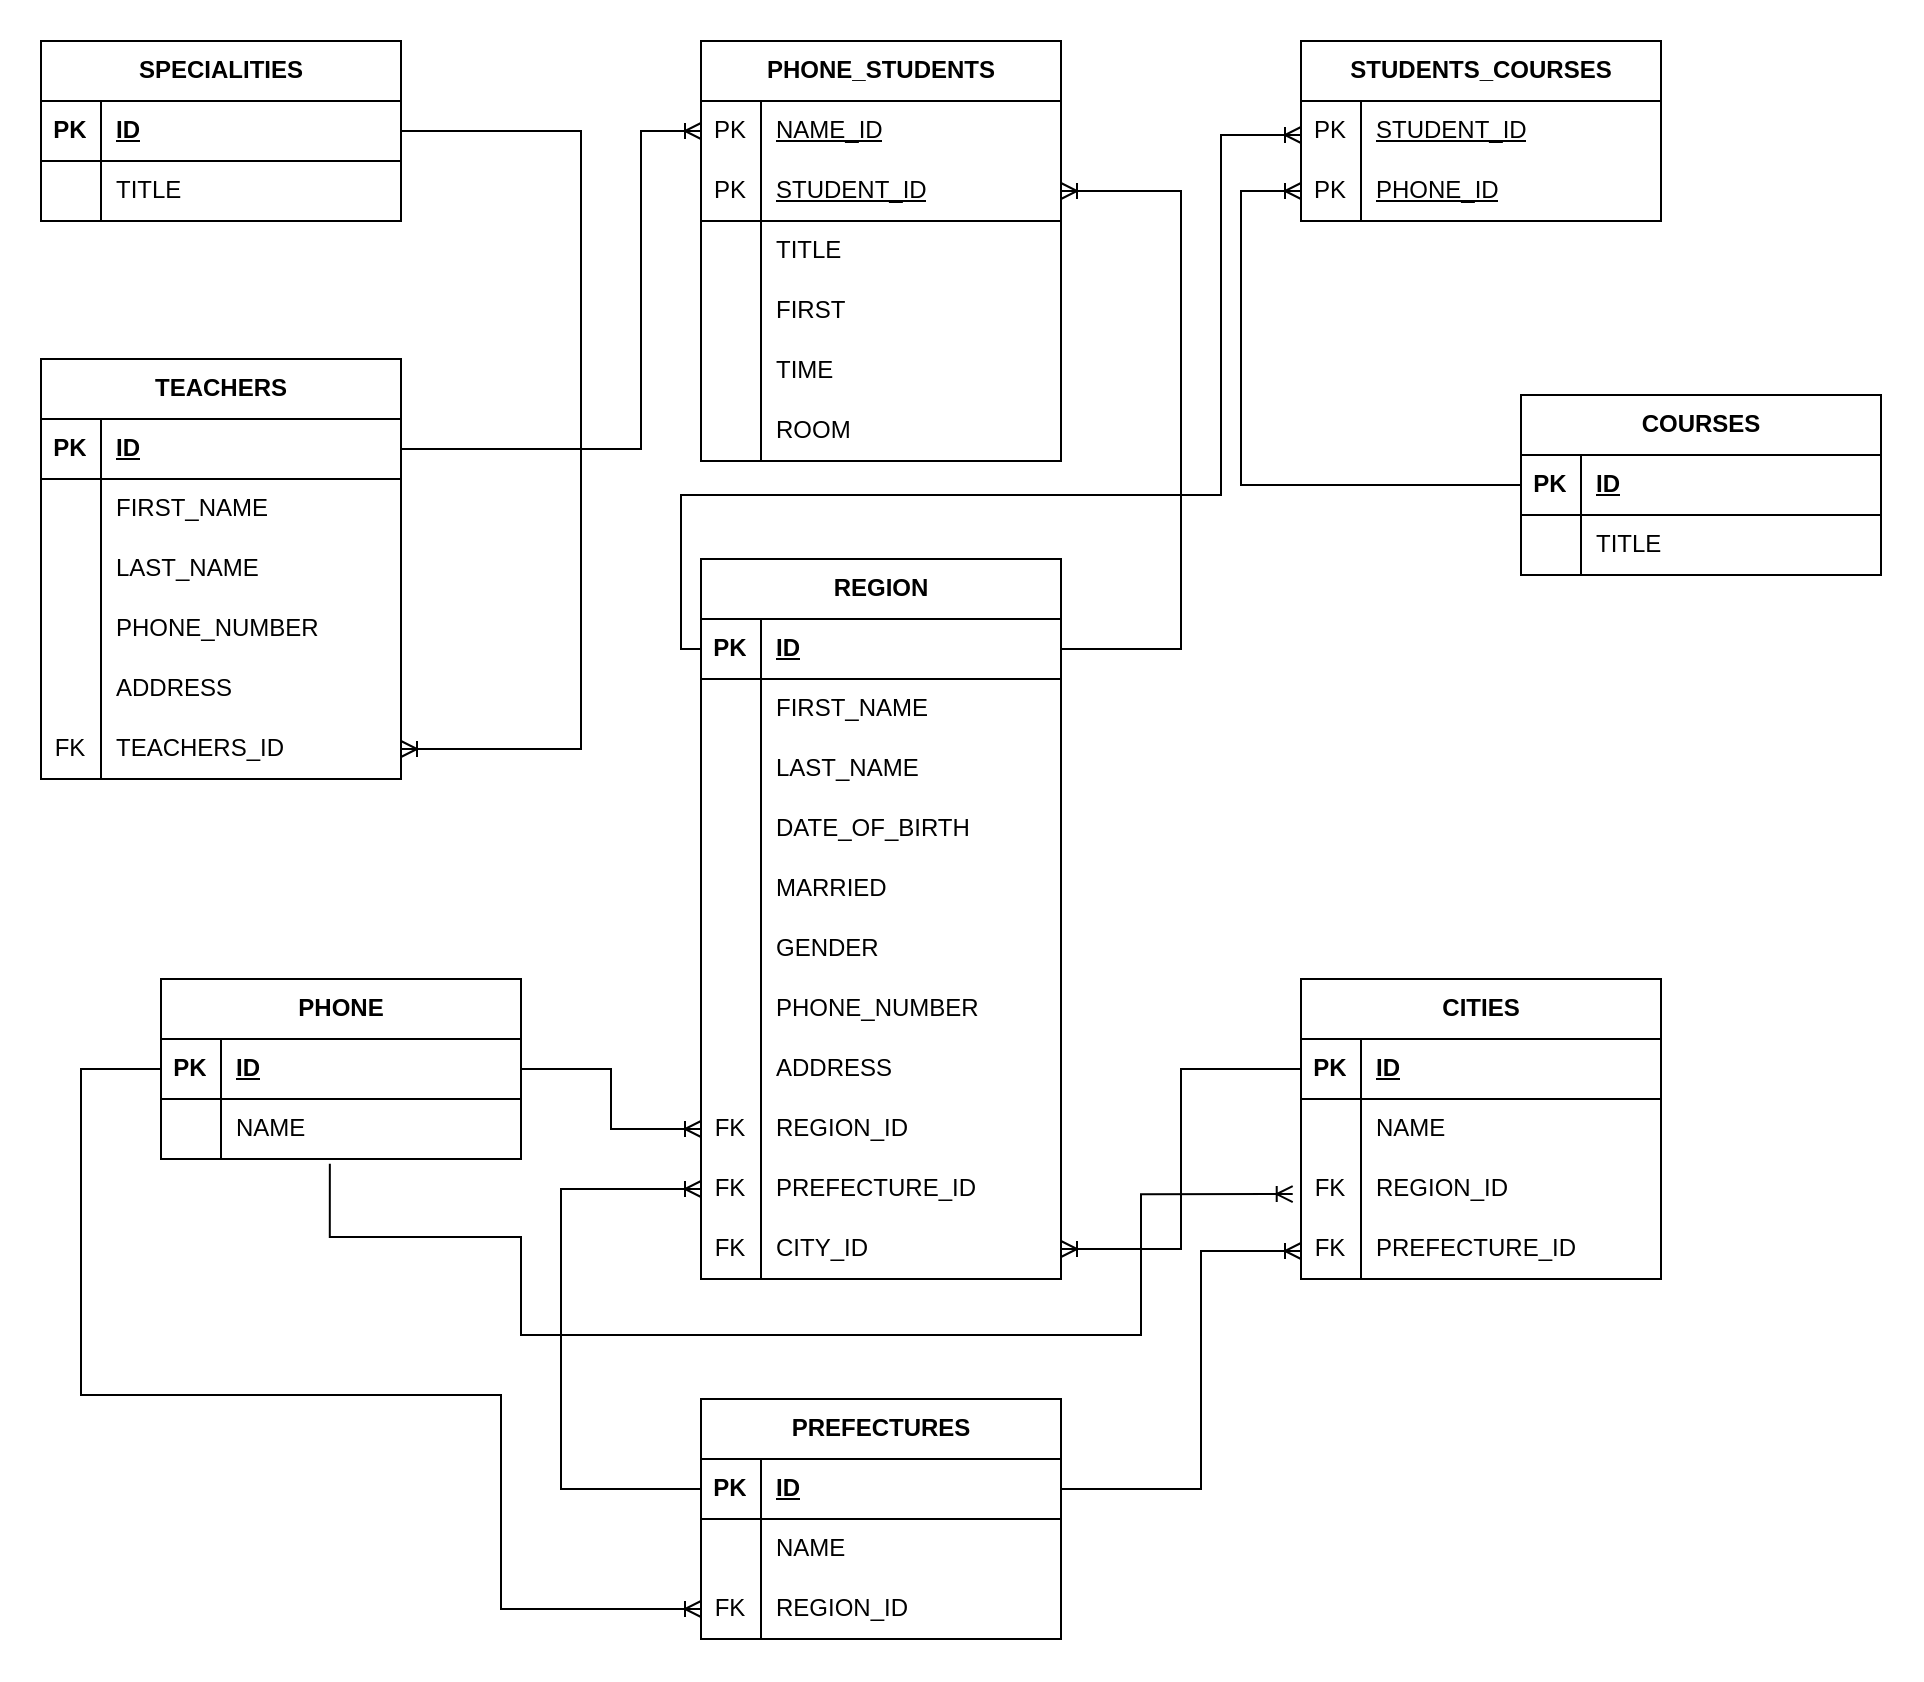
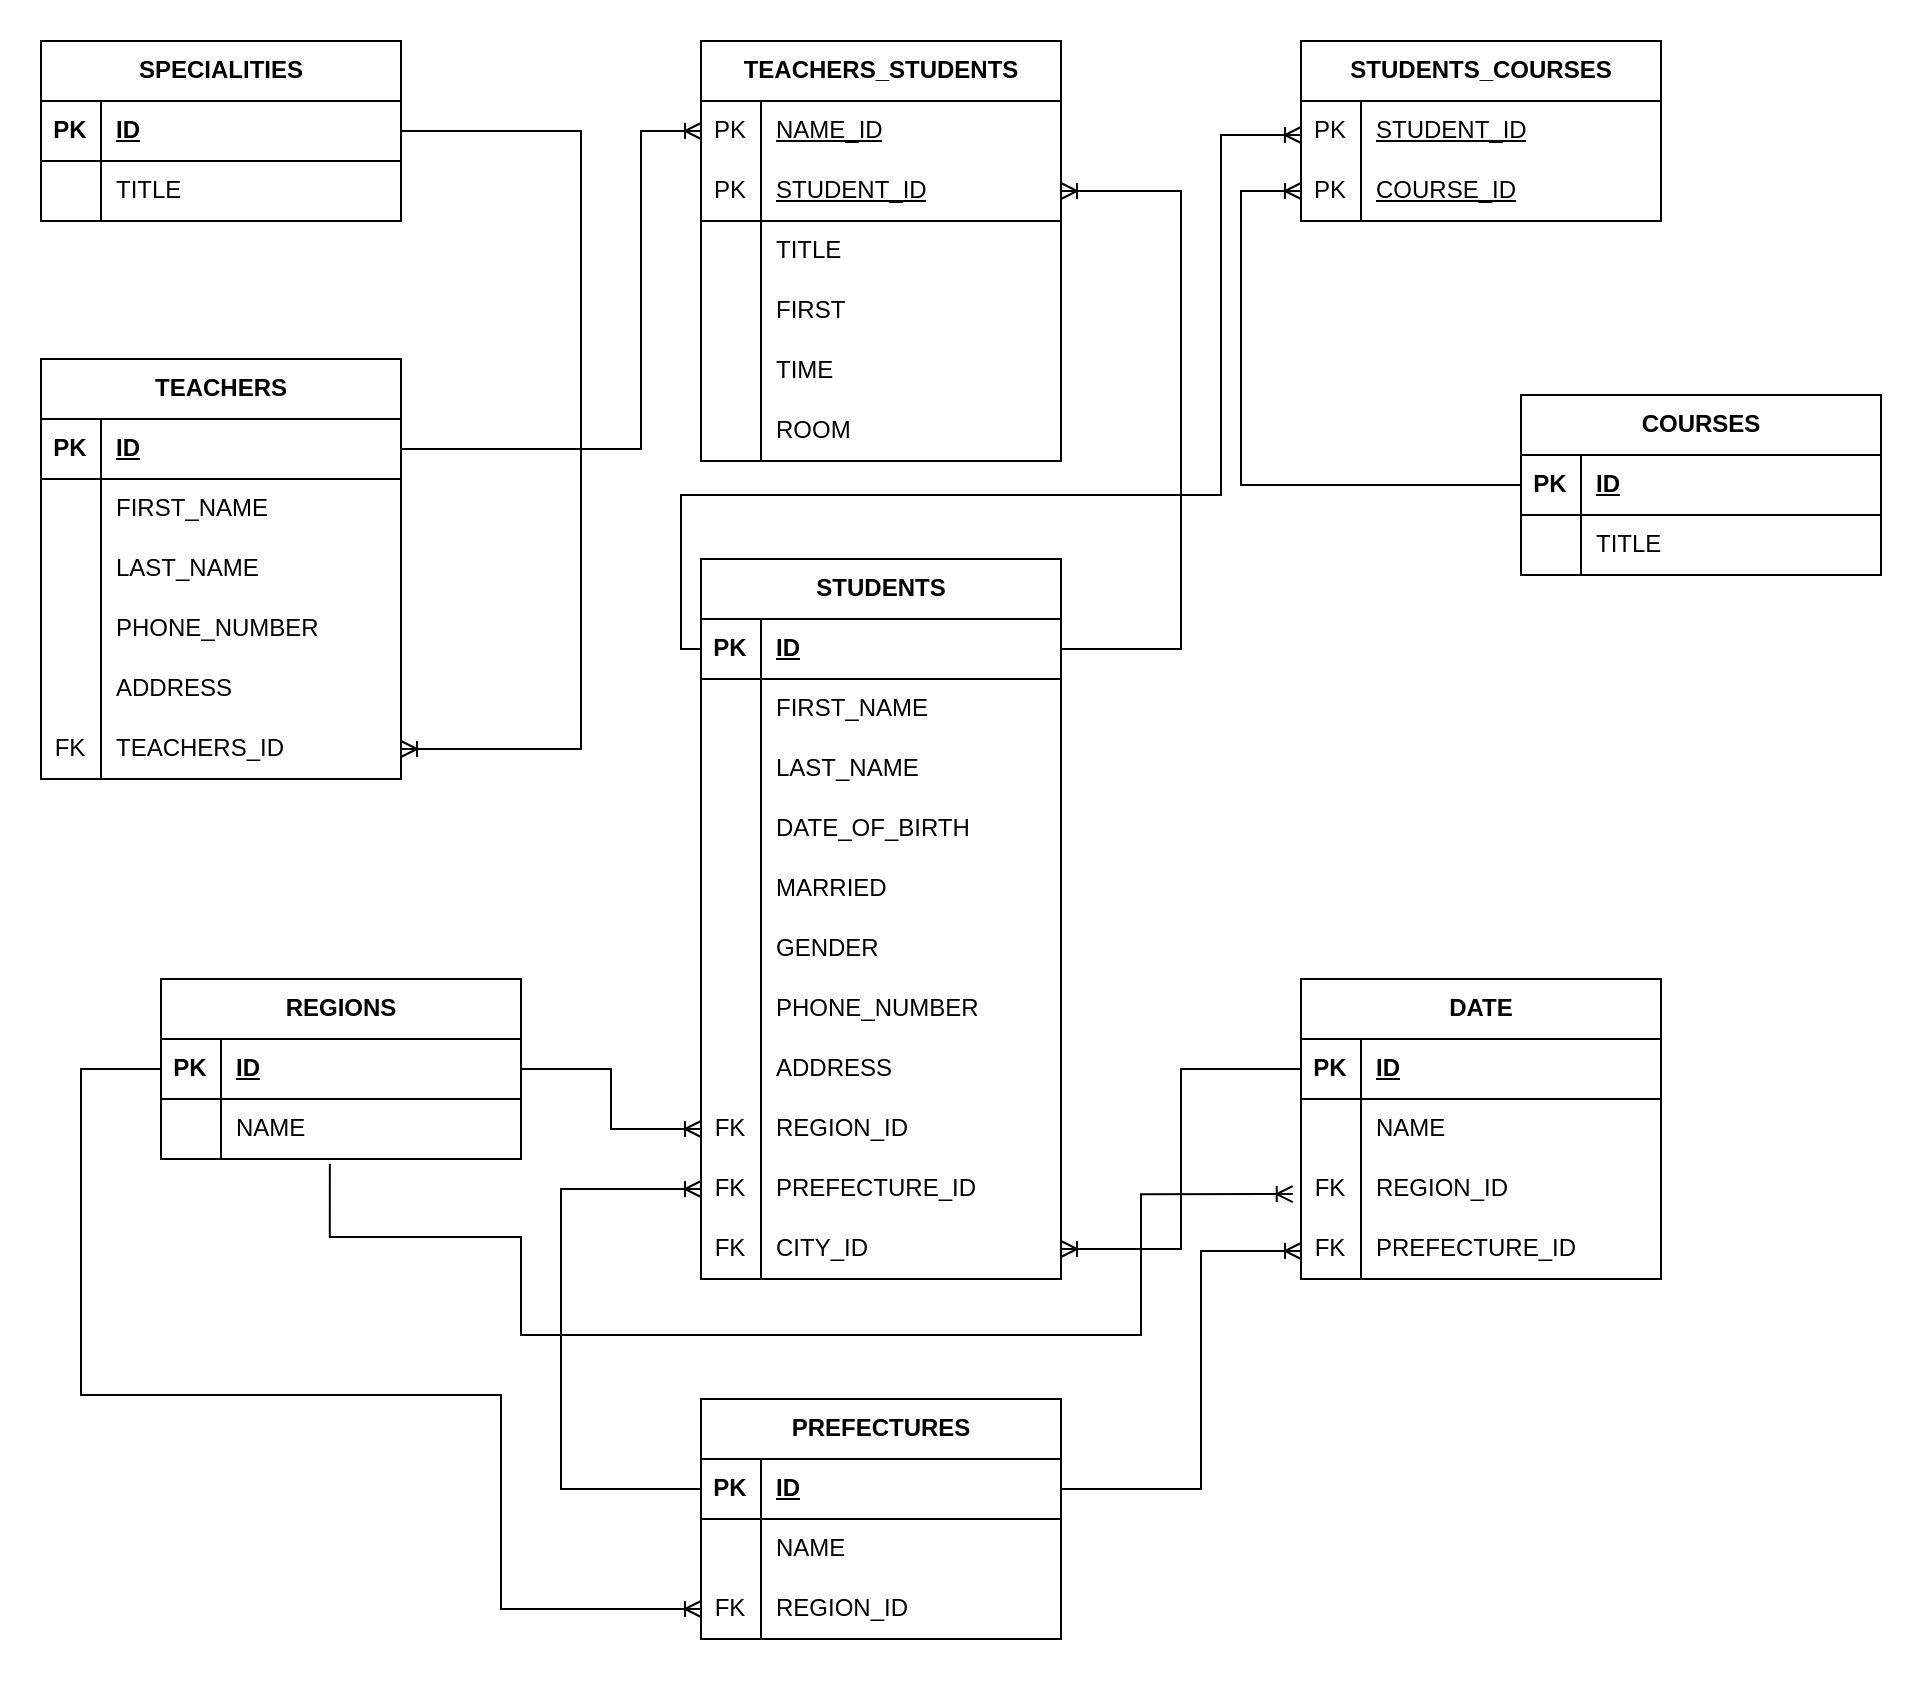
node "PHONE_STUDENTS": label "PHONE_STUDENTS" -> "TEACHERS_STUDENTS"
node "PHONE_ID": label "PHONE_ID" -> "COURSE_ID"
node "REGION": label "REGION" -> "STUDENTS"
node "PHONE": label "PHONE" -> "REGIONS"
node "CITIES": label "CITIES" -> "DATE"
